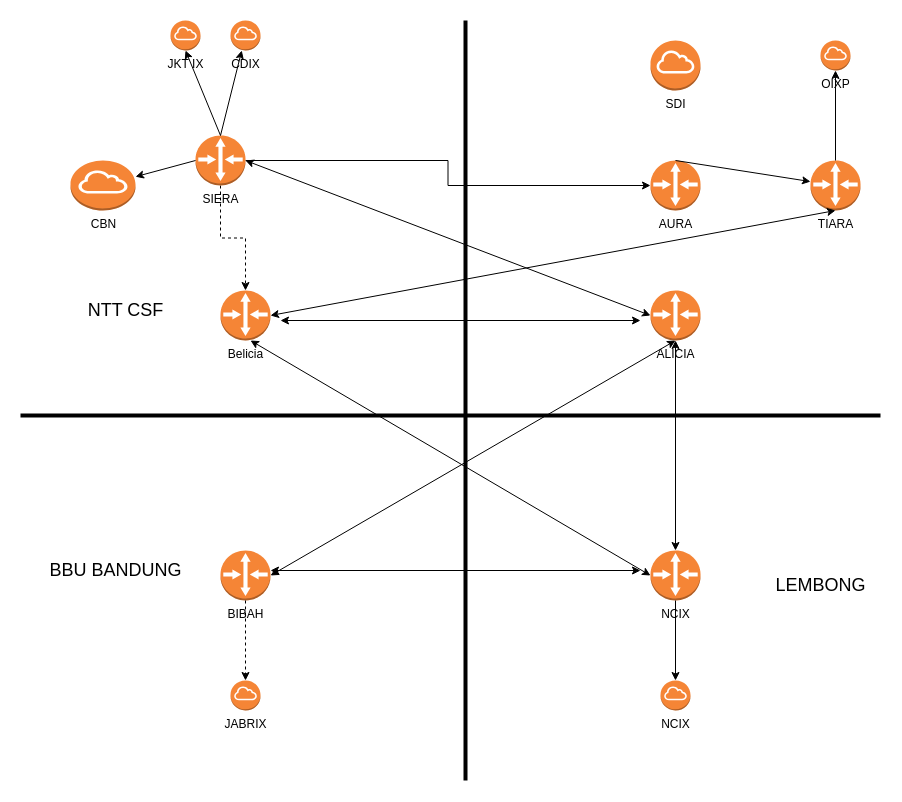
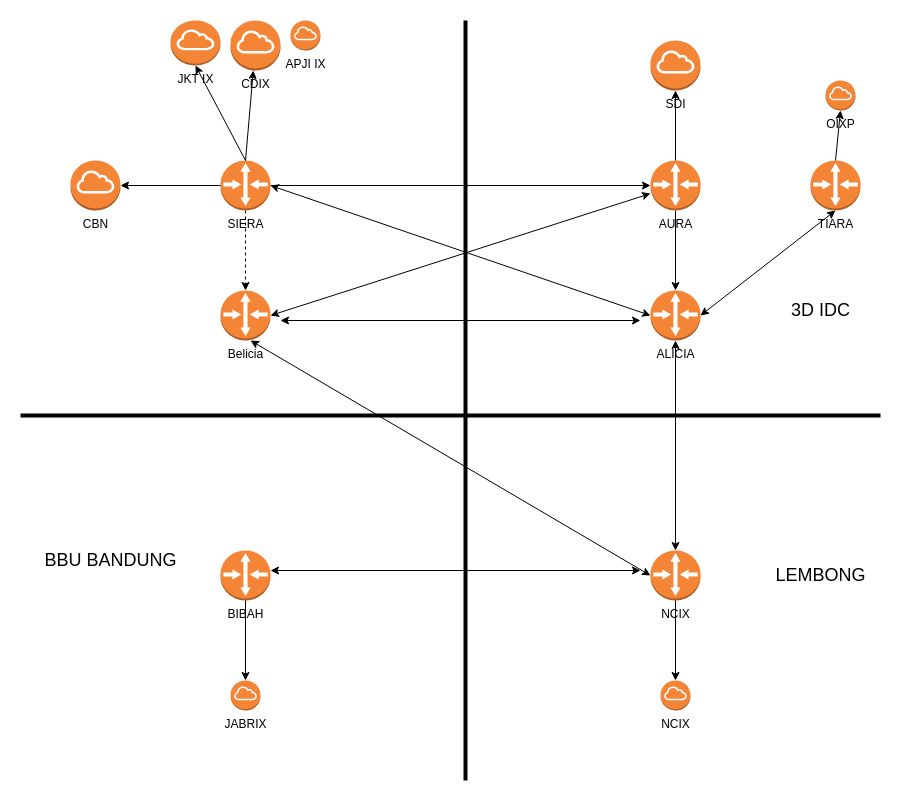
node "JKT IX": size 30x30 -> 50x45
node "CDIX": size 30x30 -> 50x50
node "APJI IX": added
node "OIXP": moved (836, 56) -> (841, 96)
node "SIERA": moved (221, 161) -> (246, 186)
edge "AURA" -> "TIARA": now "AURA" -> "SDI"
node "CBN": size 65x50 -> 50x50
edge "AURA" -> "ALICIA": added
edge "AURA" -- "Belicia": added
edge "TIARA" -- "Belicia": removed
edge "TIARA" -- "ALICIA": added
node "NTT CSF": removed
node "3D IDC": added
edge "ALICIA" -- "BIBAH": removed
node "BBU BANDUNG": moved (116, 571) -> (111, 561)
node "LEMBONG": moved (821, 586) -> (821, 576)
edge "BIBAH" -> "JABRIX": style dashed -> solid
